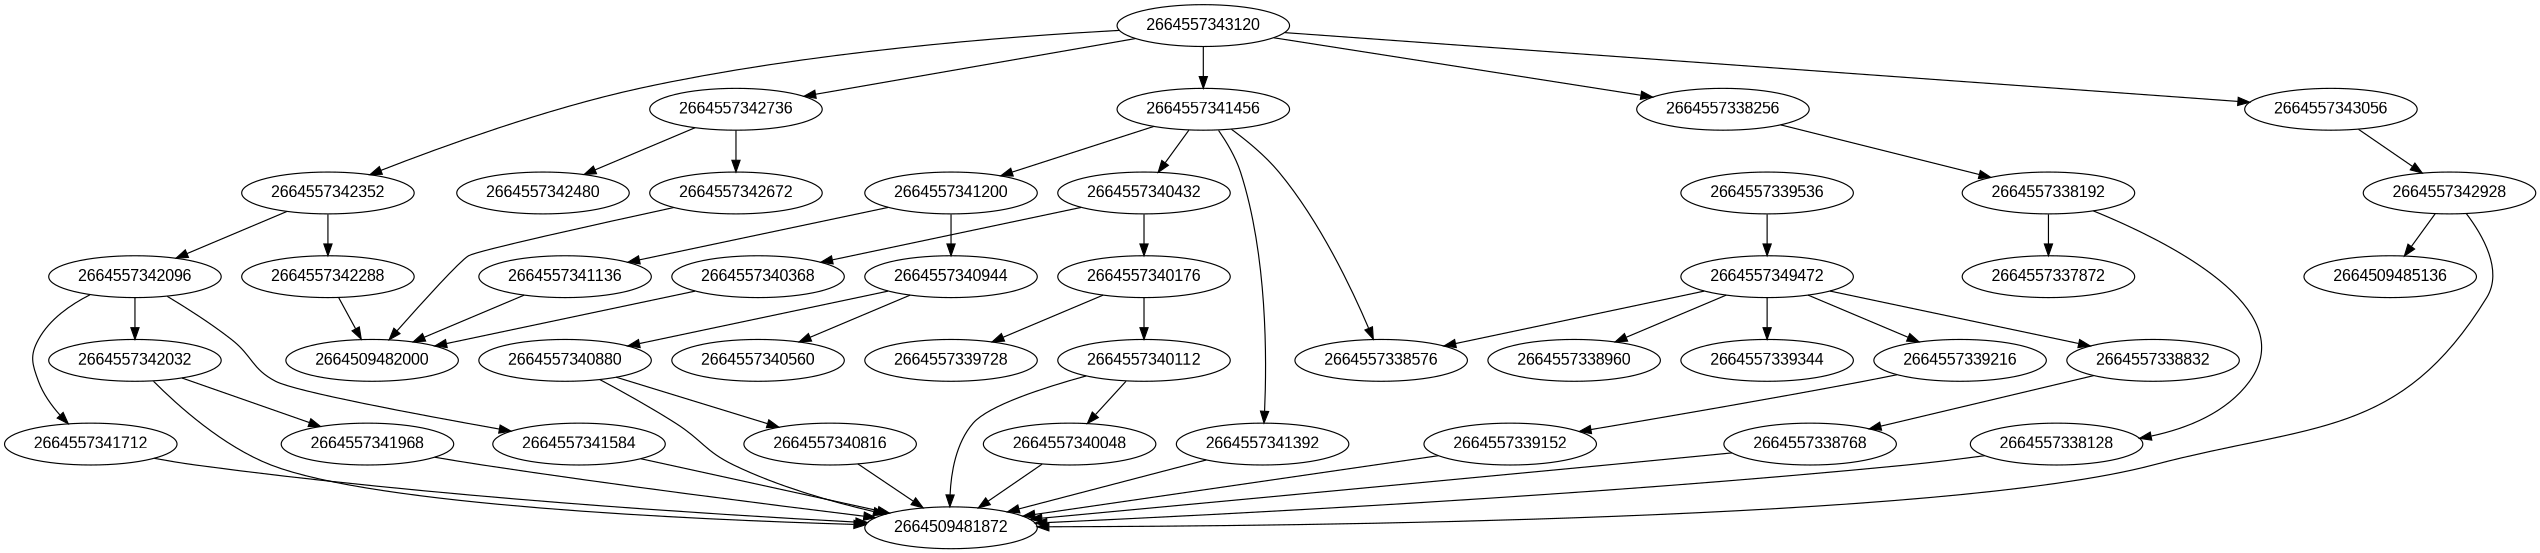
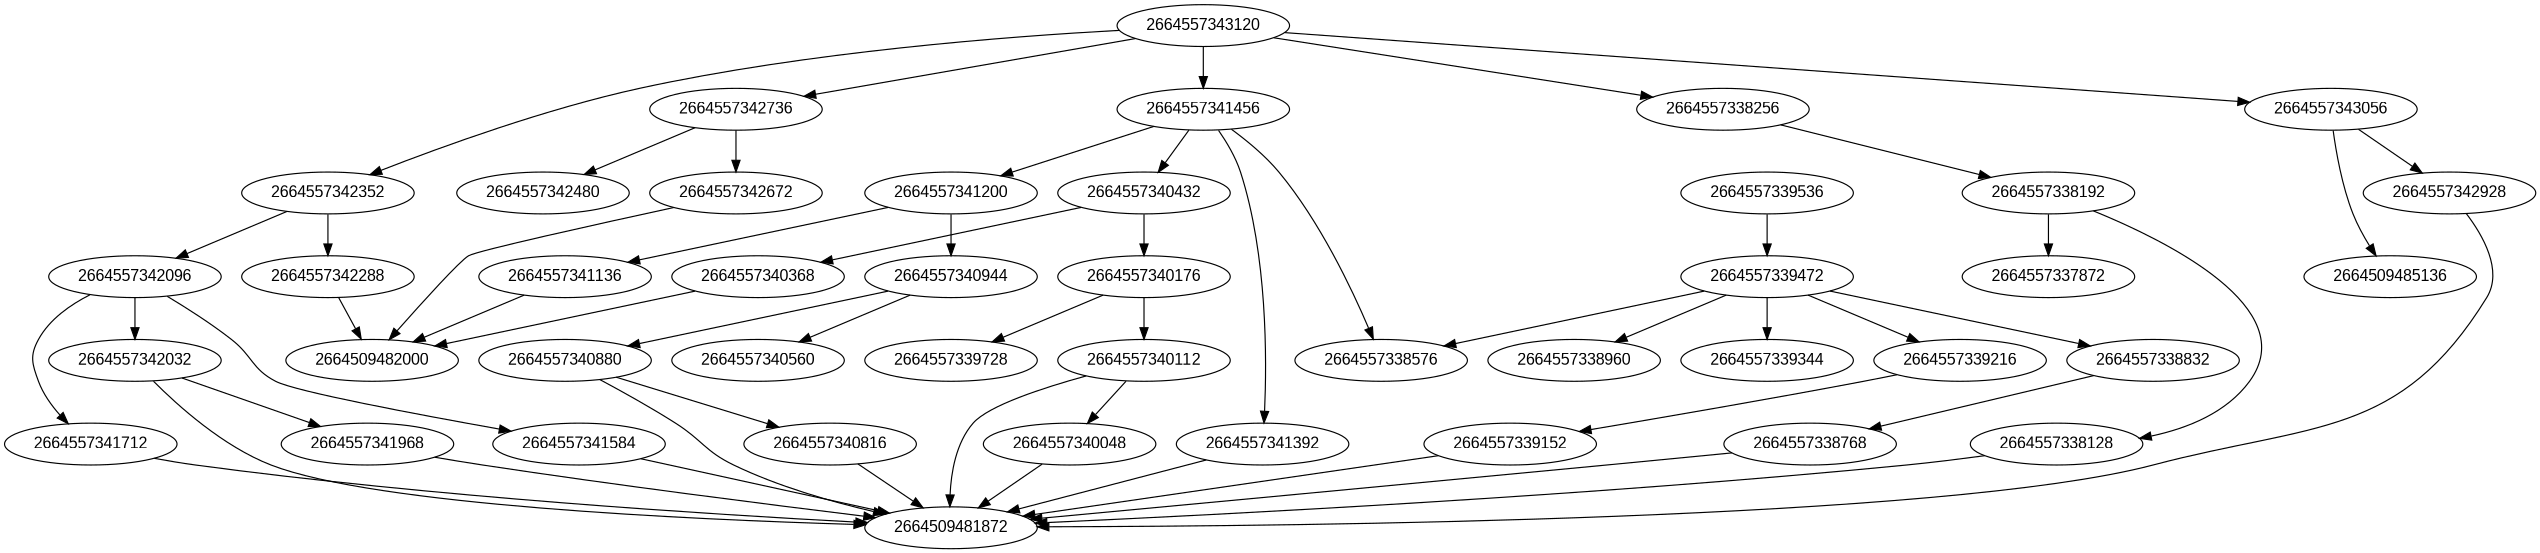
edge "2664557342928" -> "2664509485136": now "2664557343056" -> "2664509485136"
node "2664557349472": label "2664557349472" -> "2664557339472"
